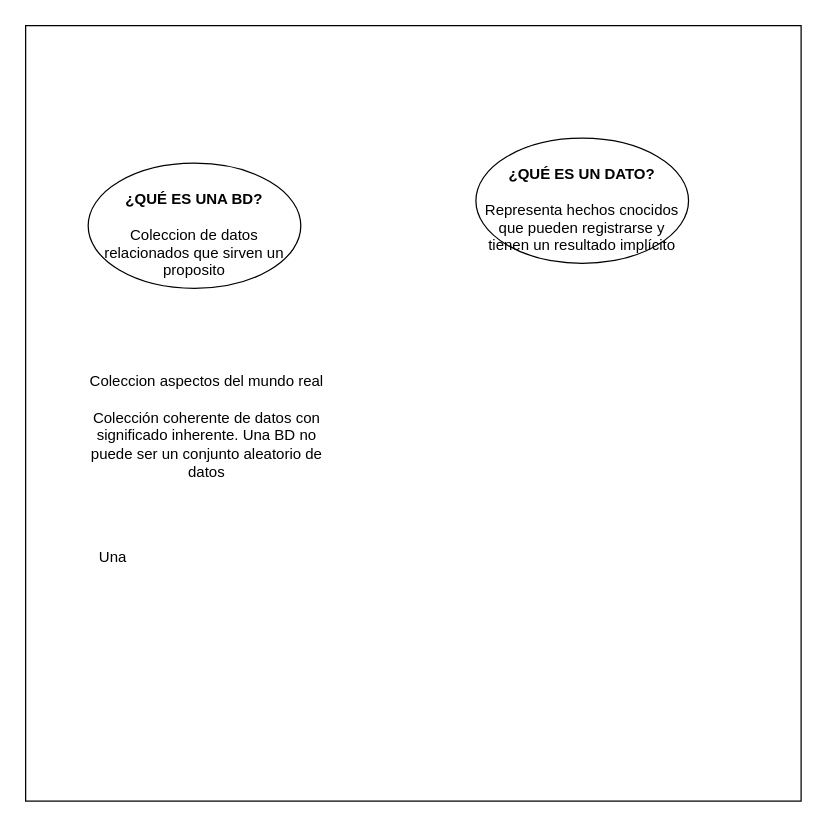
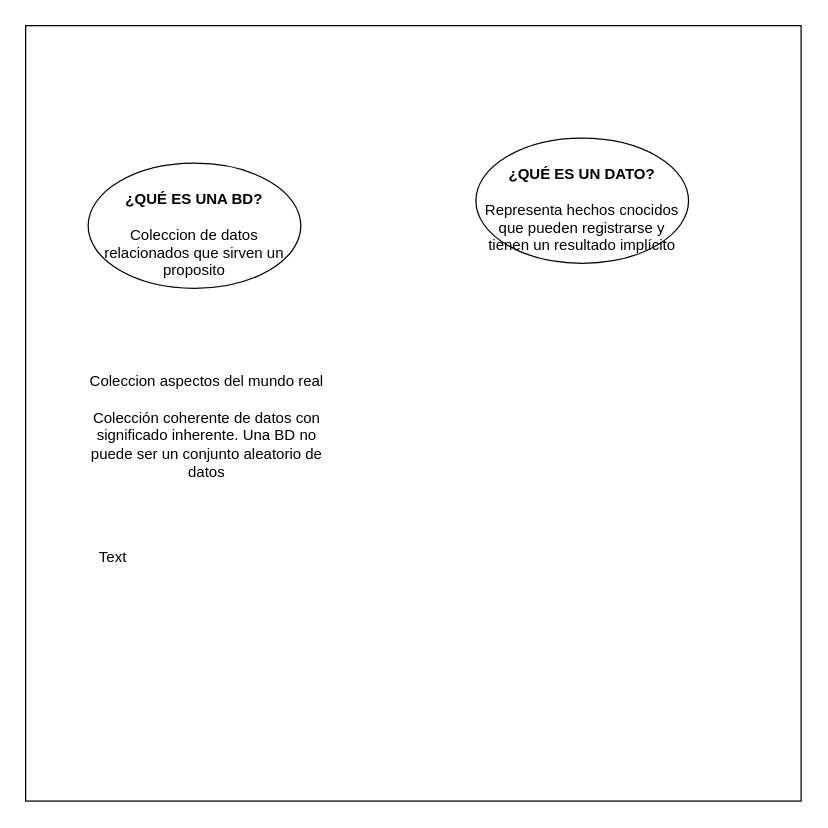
node "Una": label "Una" -> "Text"
